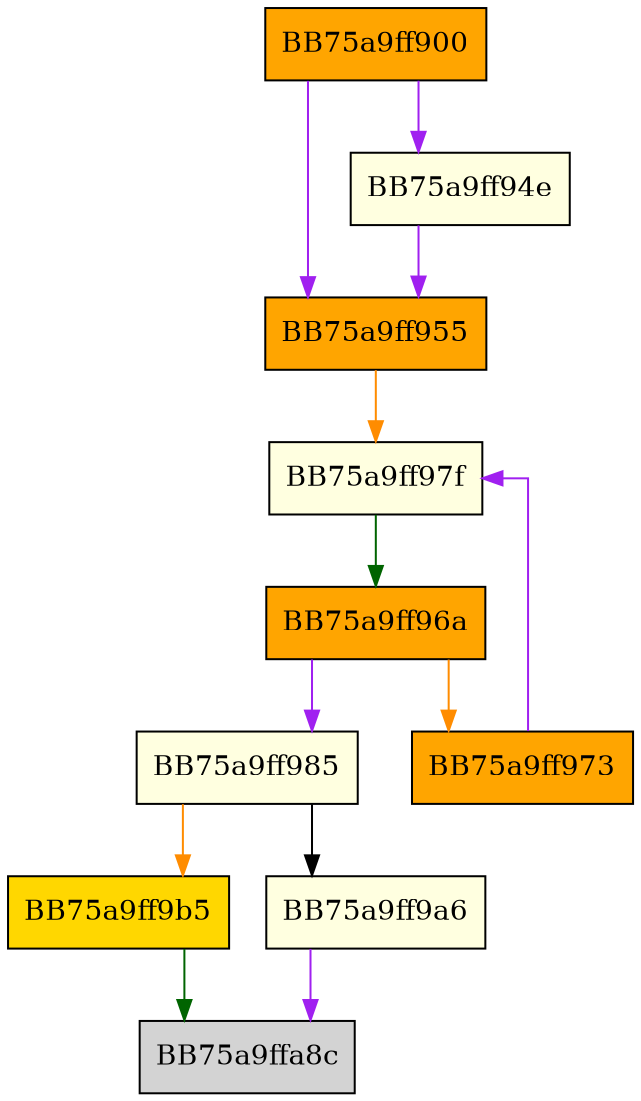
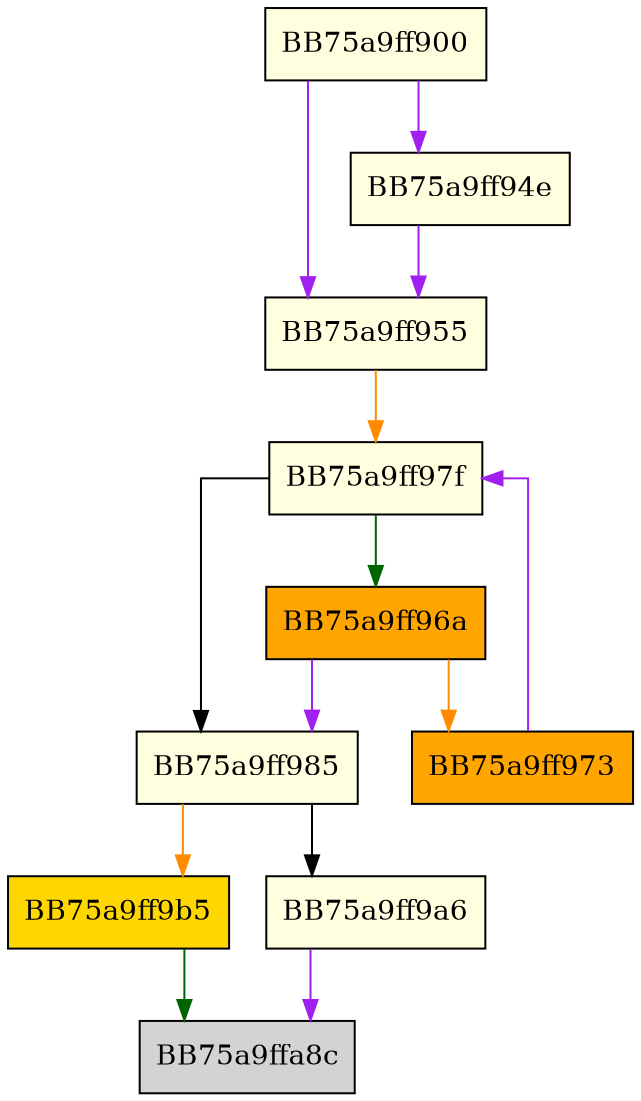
node "BB75a9ff900": fillcolor orange -> lightyellow
node "BB75a9ff955": fillcolor orange -> lightyellow
edge "BB75a9ff97f" -> "BB75a9ff985": added
